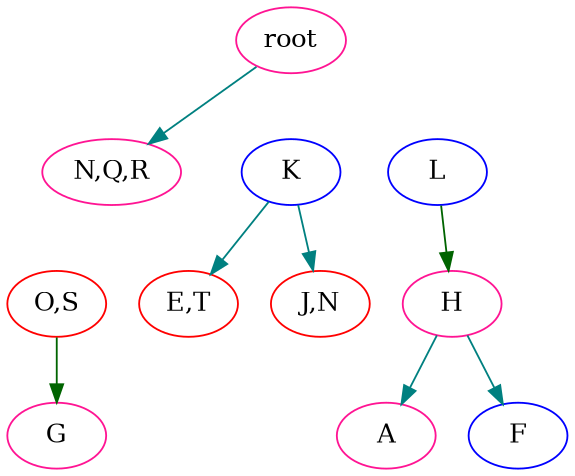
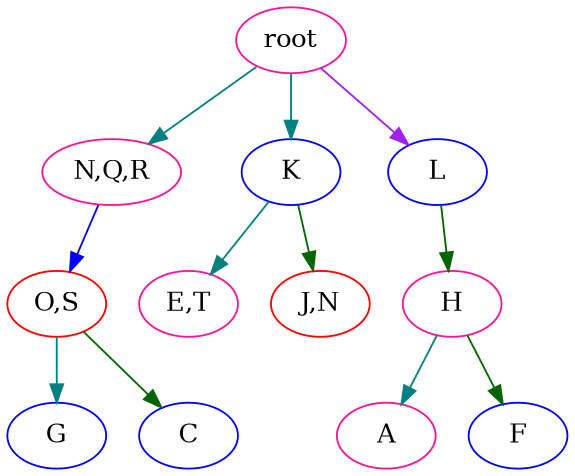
edge "root" -> "K": added
edge "root" -> "L": added
edge "K" -> "J,N": color teal -> darkgreen
edge "N,Q,R" -> "O,S": added
node "E,T": color red -> deeppink
edge "O,S" -> "G": color darkgreen -> teal
edge "H" -> "F": color teal -> darkgreen
node "G": color deeppink -> blue
node "C": added
